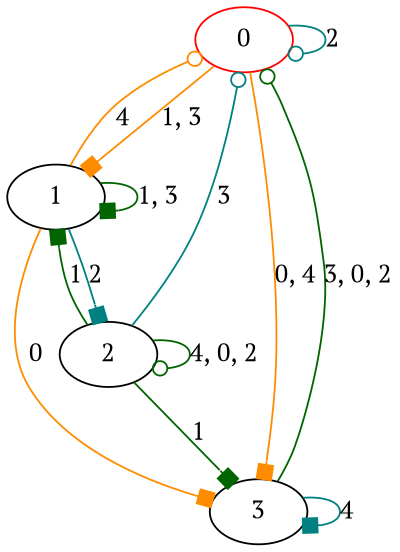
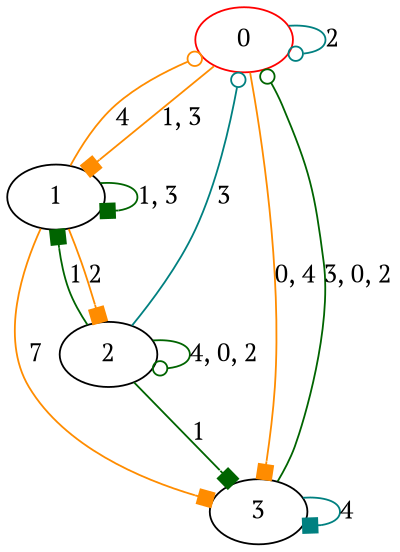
edge "1" -> "2": color teal -> darkorange
edge "1" -> "3": label "0" -> "7"
